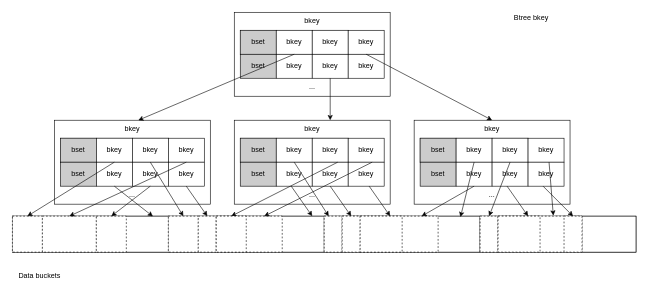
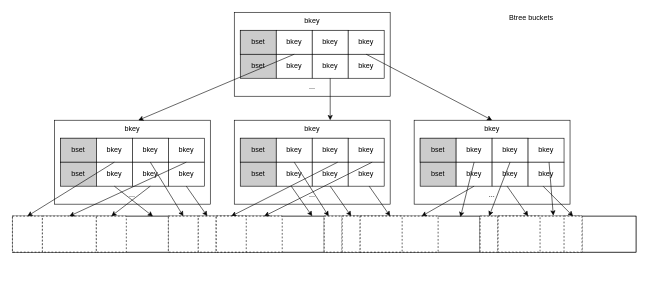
node "Btree bkey": label "Btree bkey" -> "Btree buckets"
node "Data buckets": removed
